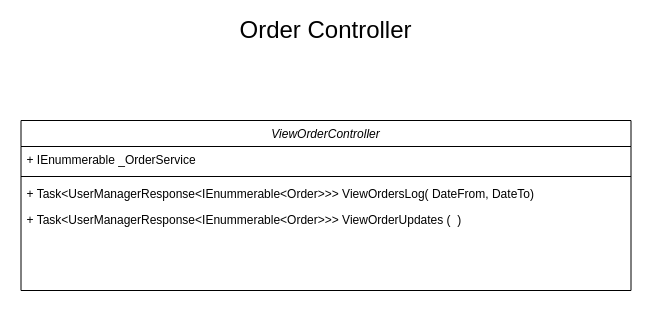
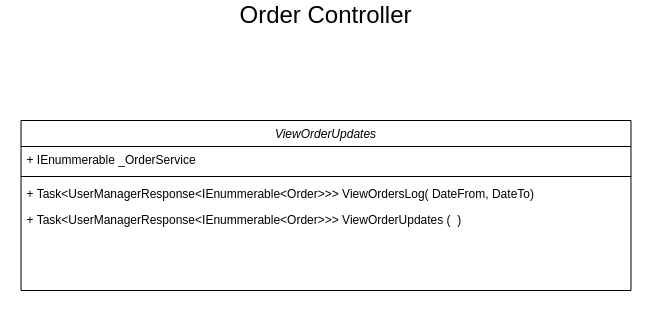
node "Order Controller": moved (326, 31) -> (326, 16)
node "ViewOrderController": label "ViewOrderController" -> "ViewOrderUpdates"
